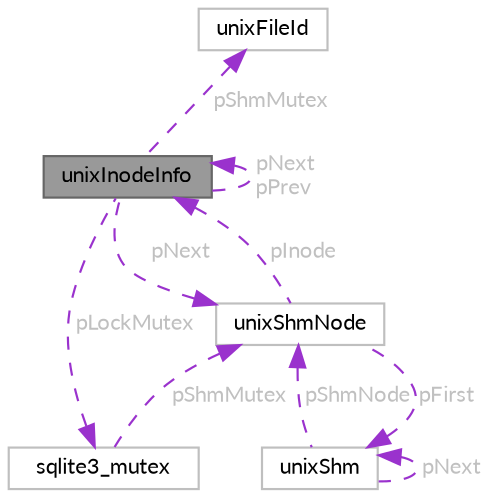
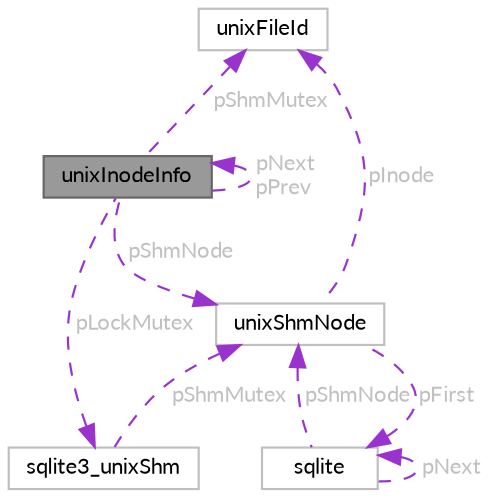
edge "unixShmNode" -> "unixInodeInfo": now "unixShmNode" -> "unixFileId"
edge "unixInodeInfo" -> "unixShmNode": label " pNext" -> " pShmNode"
node "sqlite3_mutex": label "sqlite3_mutex" -> "sqlite3_unixShm"
node "unixShm": label "unixShm" -> "sqlite"
